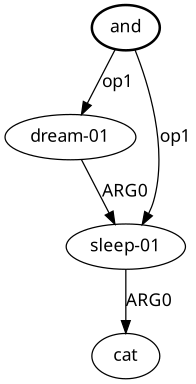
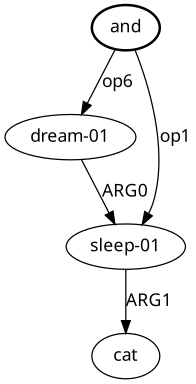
edge "and" -> "dream-01": label "op1" -> "op6"
edge "sleep-01" -> "cat": label "ARG0" -> "ARG1"
